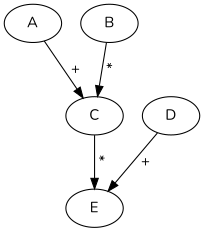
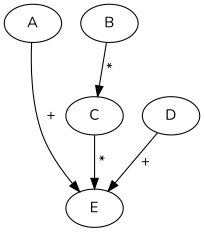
edge "A" -> "C": now "A" -> "E"
